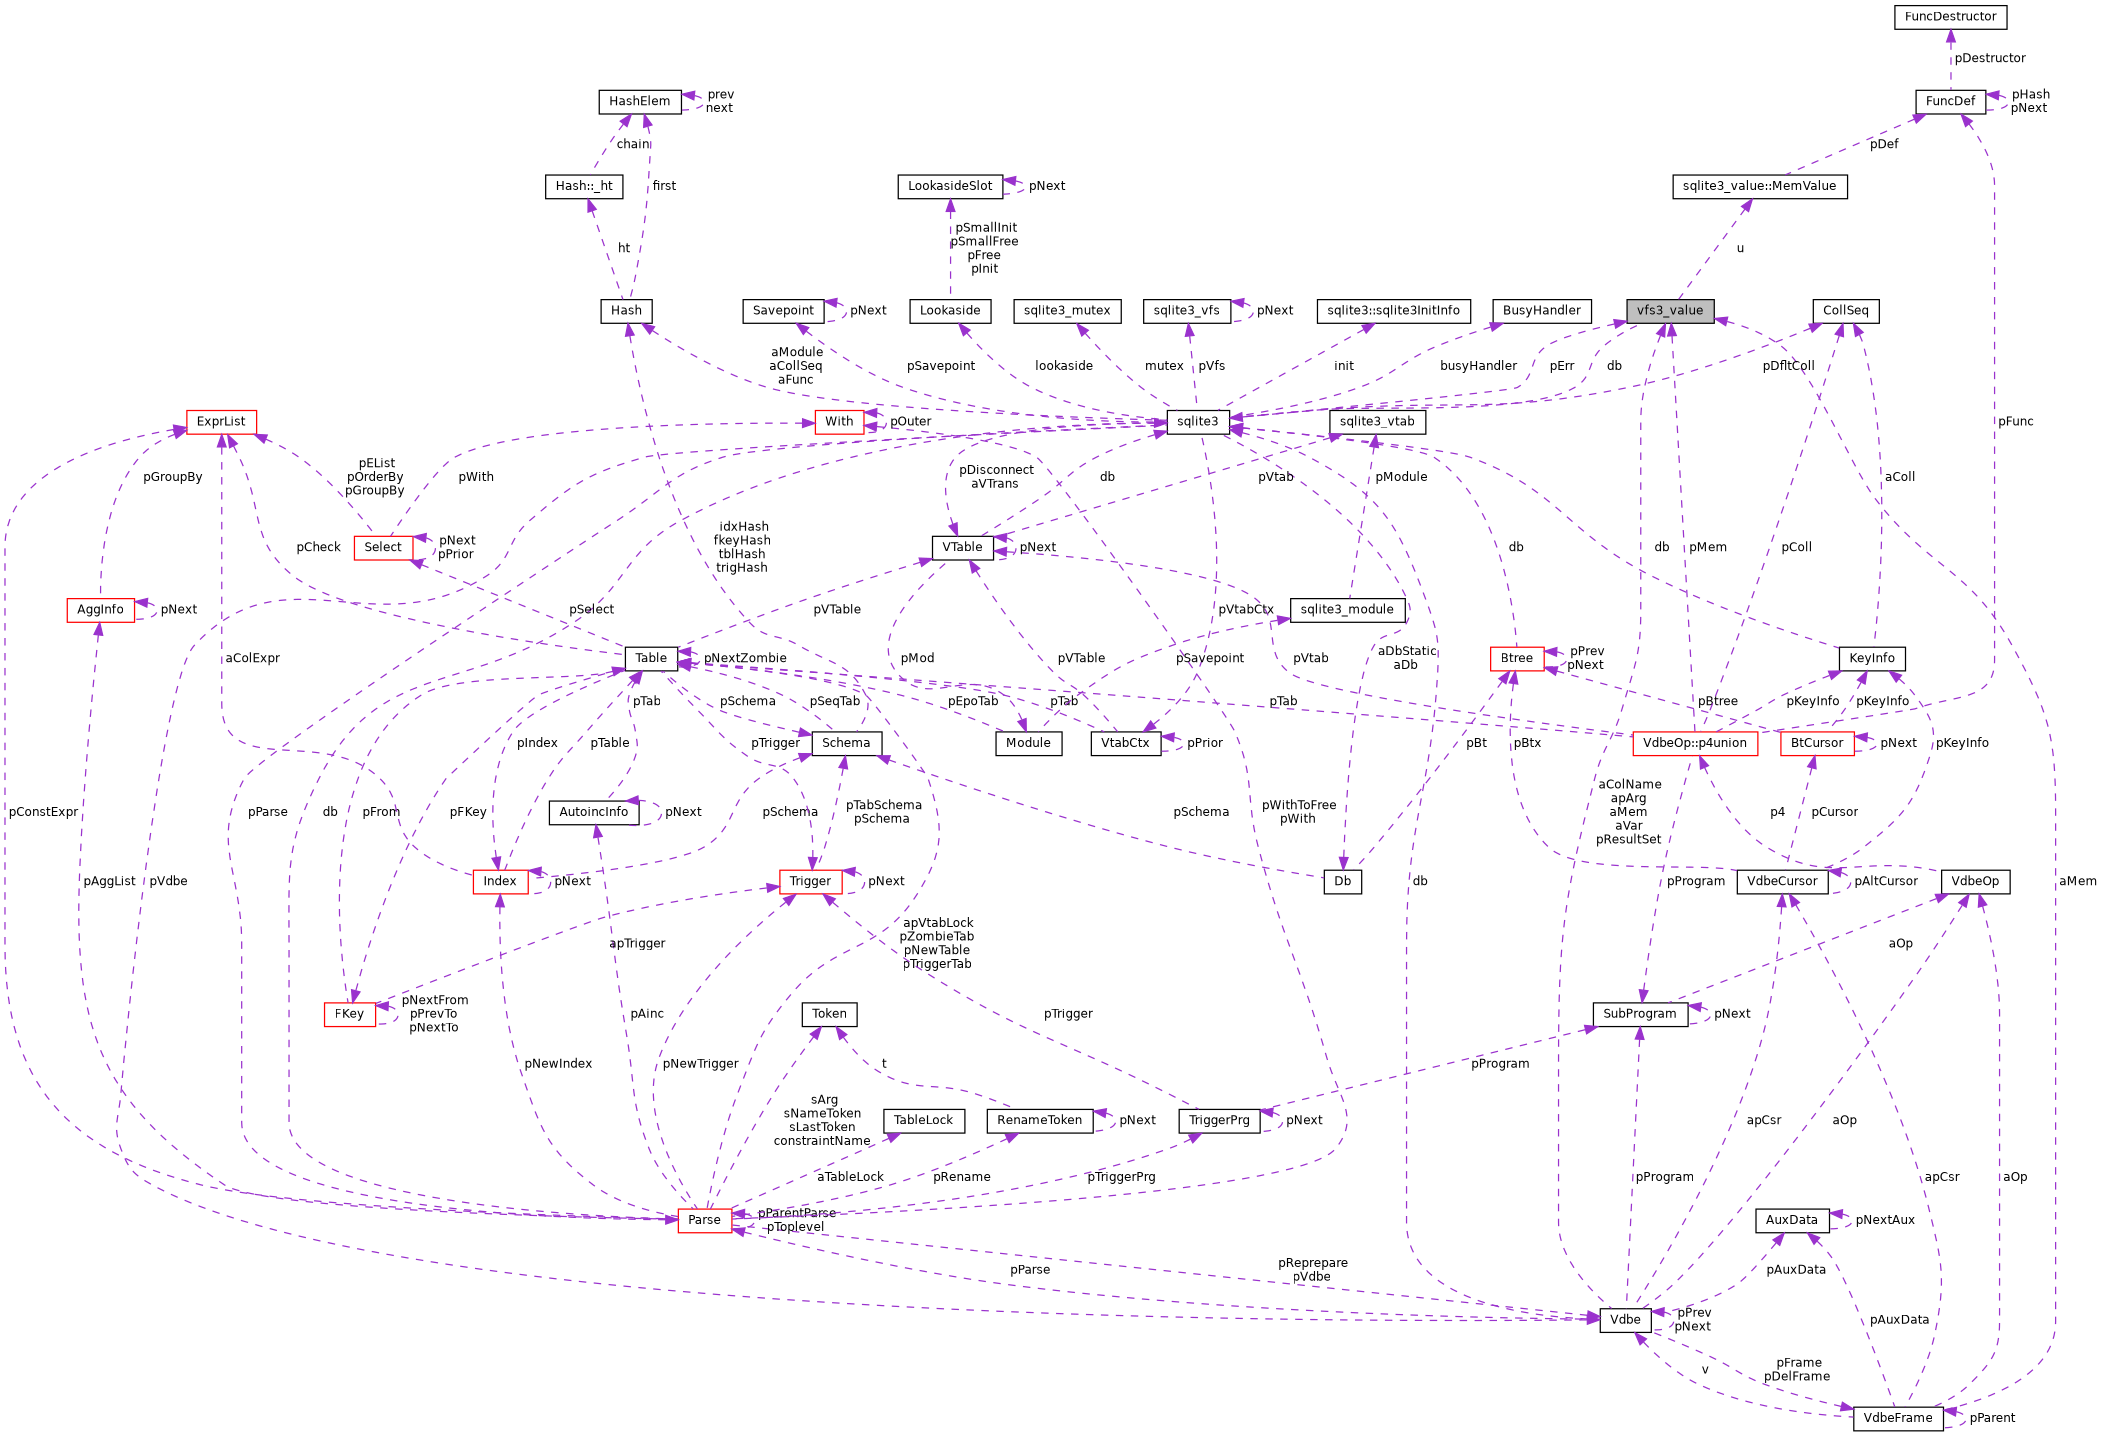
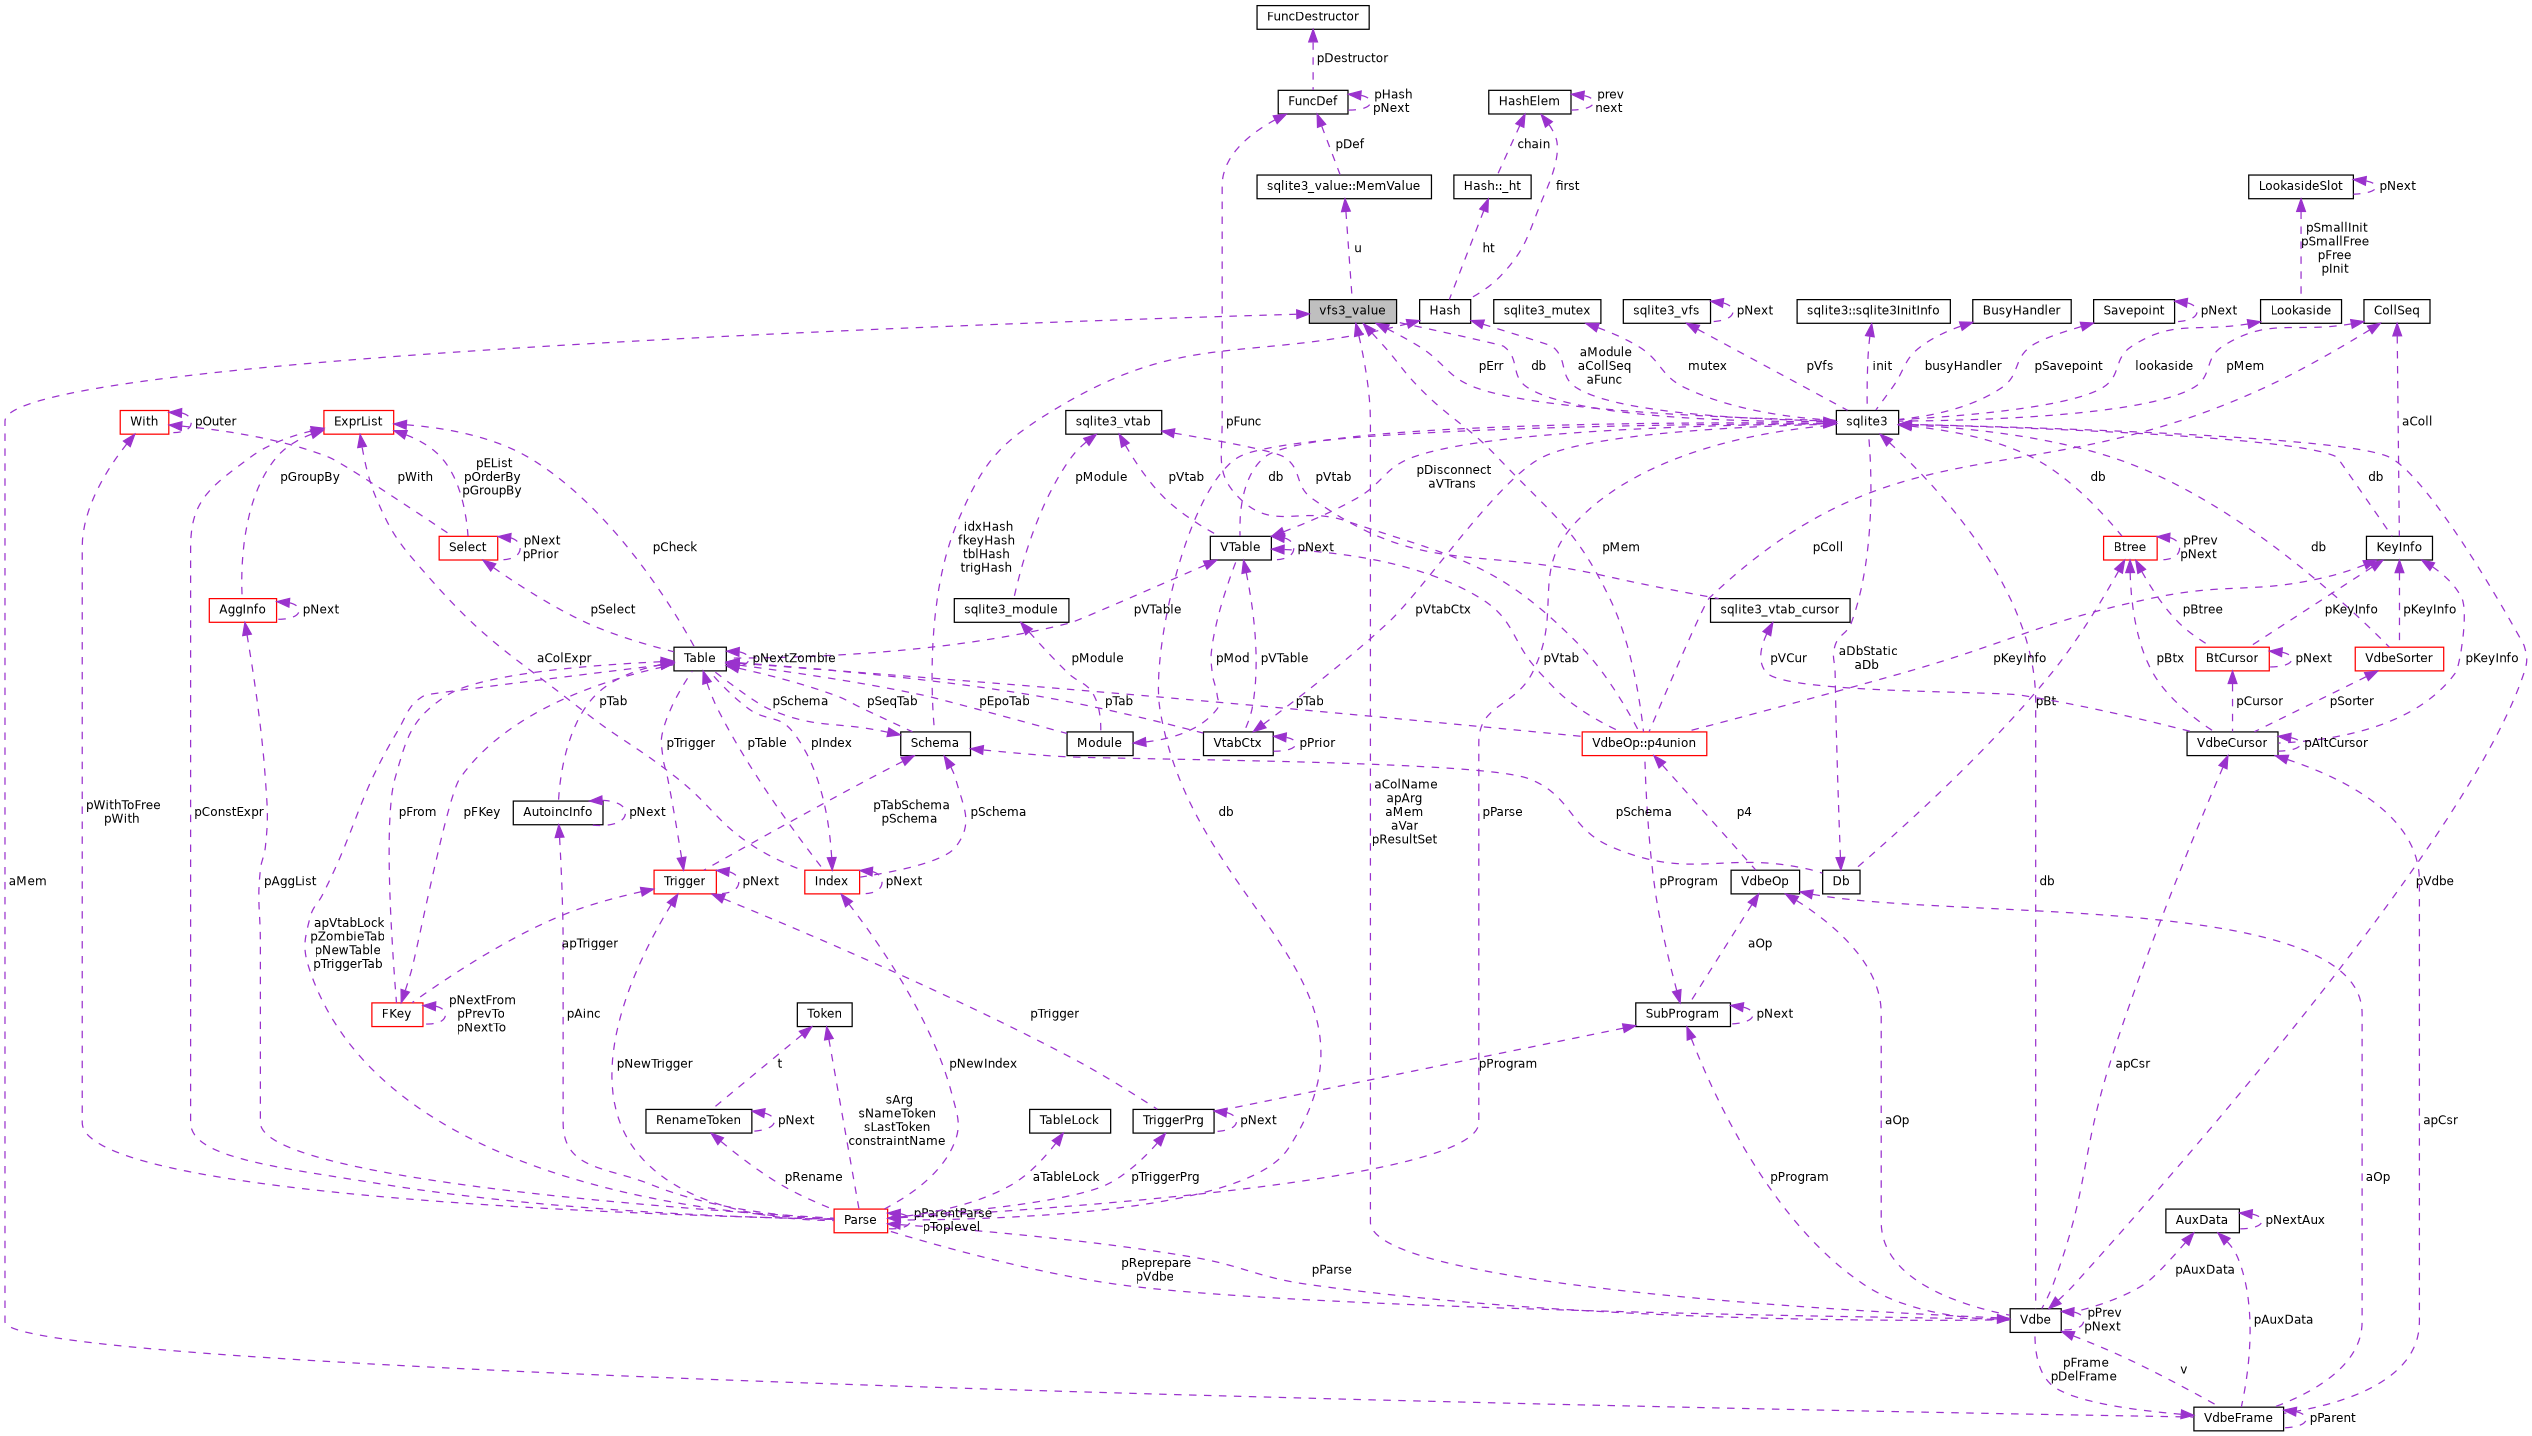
edge "sqlite3" -> "CollSeq": label " pDfltColl" -> " pMem"
node "sqlite3_vtab_cursor": added
edge "Module" -> "sqlite3_module": label " pSavepoint" -> " pModule"
node "VdbeSorter": added
